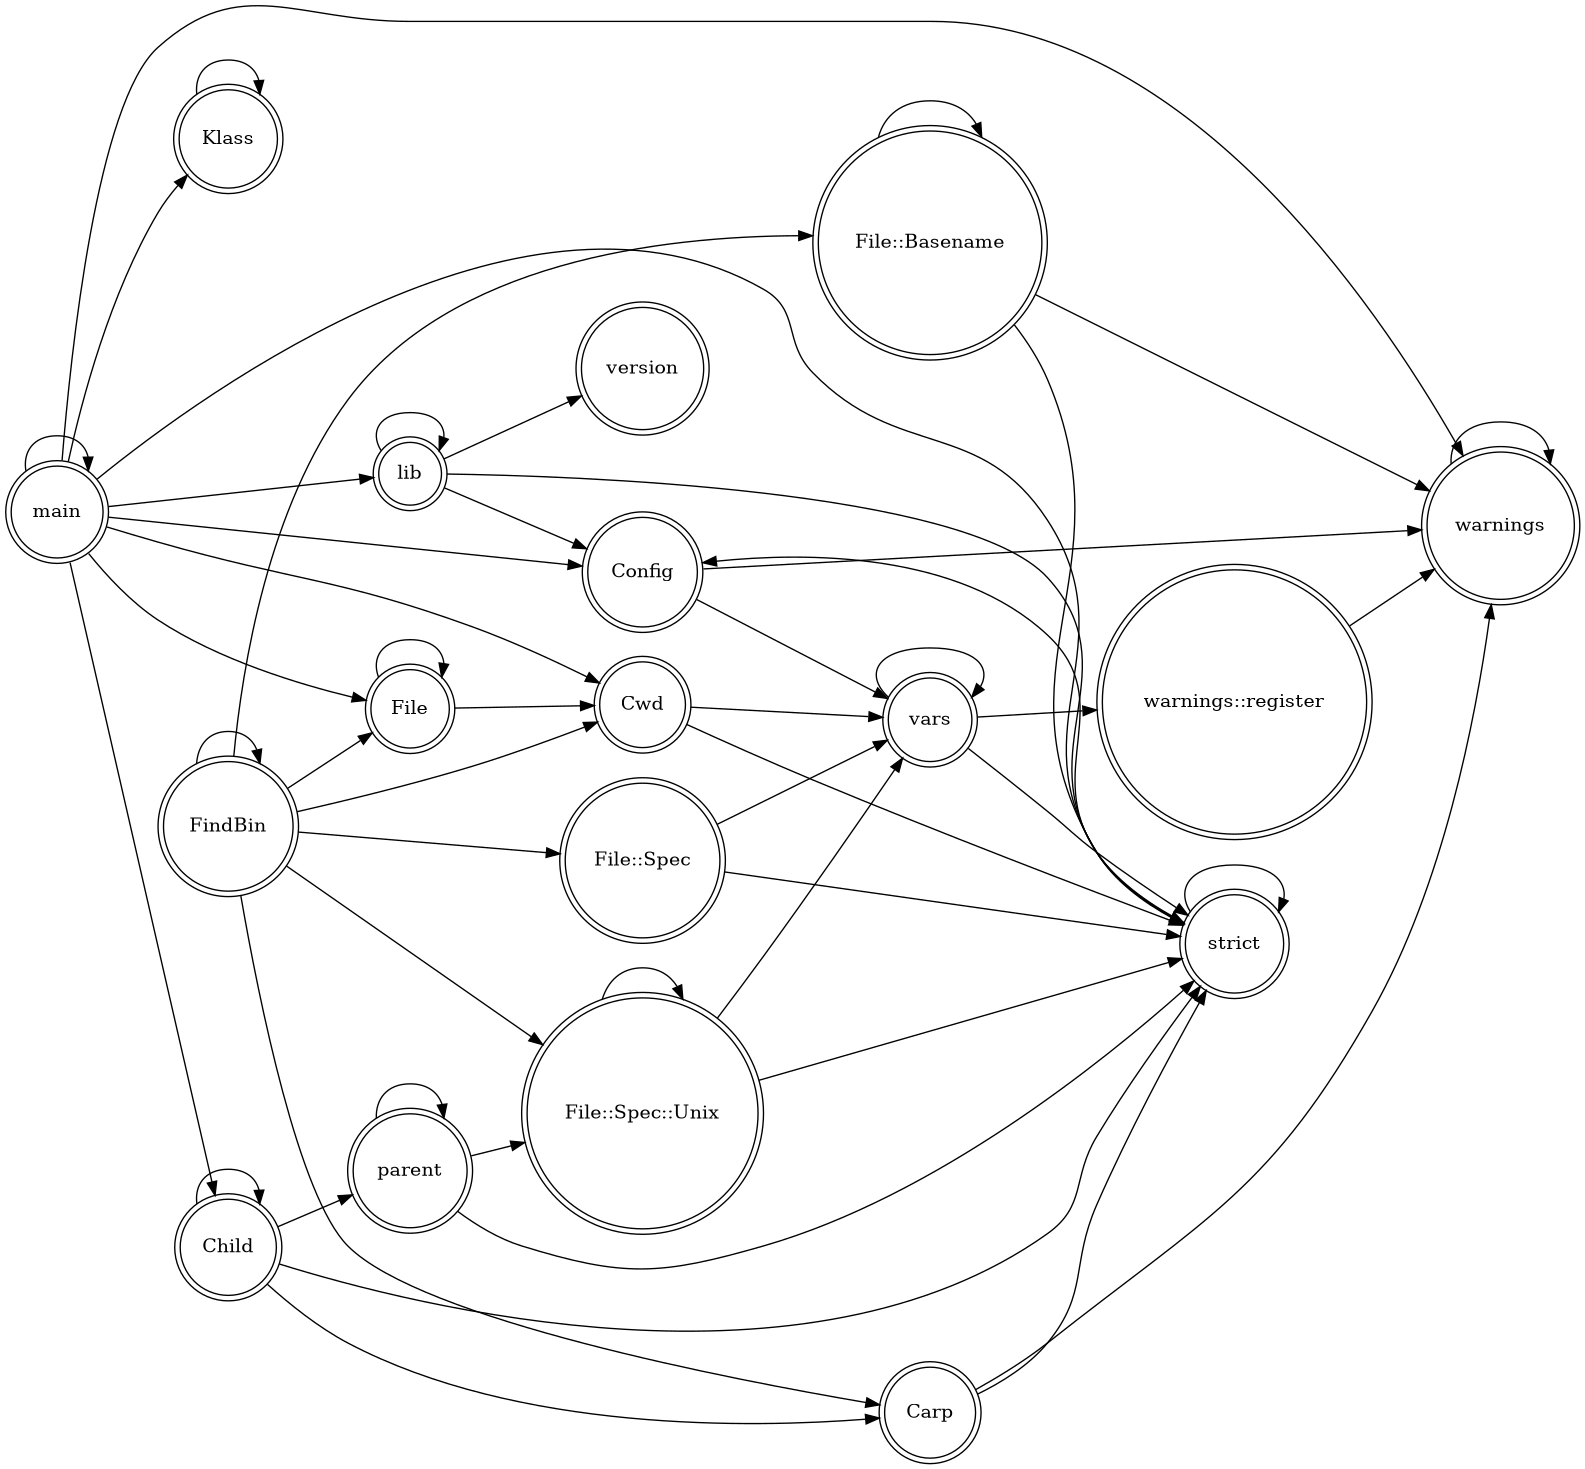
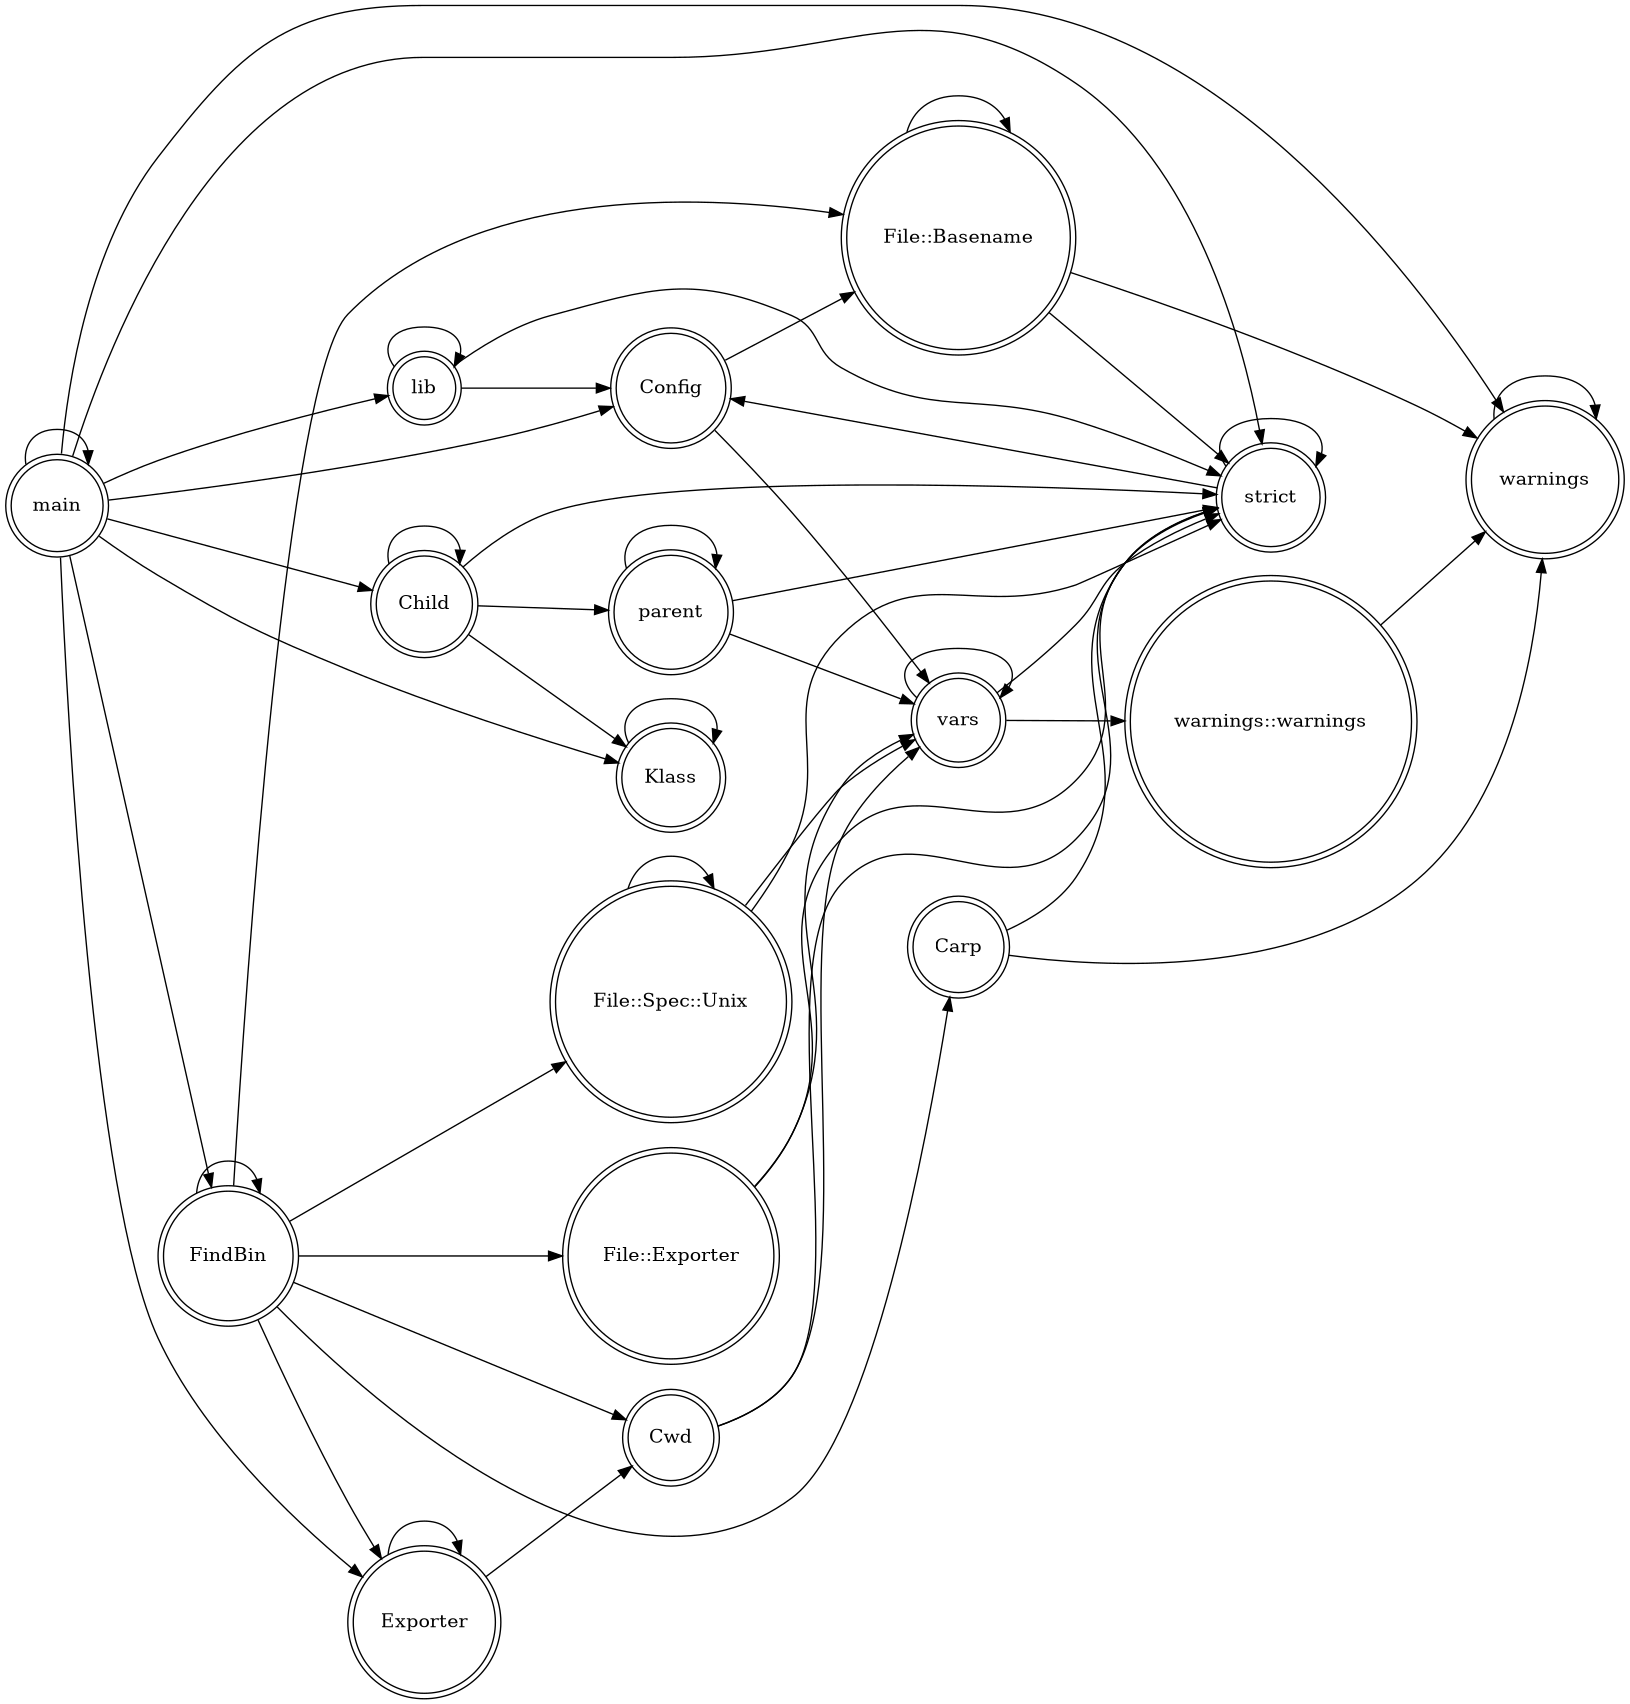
node "version": removed
edge "Config" -> "warnings": now "Config" -> "File::Basename"
edge "main" -> "Cwd": now "main" -> "FindBin"
node "warnings::register": label "warnings::register" -> "warnings::warnings"
node "File": label "File" -> "Exporter"
node "File::Spec": label "File::Spec" -> "File::Exporter"
edge "parent" -> "File::Spec::Unix": now "parent" -> "vars"
edge "Child" -> "Carp": now "Child" -> "Klass"
